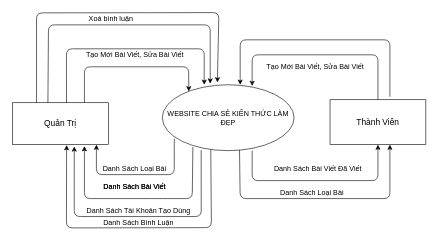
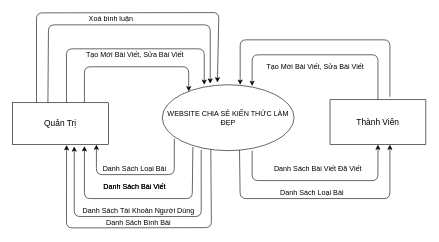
node "Danh Sách Tài Khoản Tạo Dùng": label "Danh Sách Tài Khoản Tạo Dùng" -> "Danh Sách Tài Khoản Người Dùng"
node "Danh Sách Bình Luận": label "Danh Sách Bình Luận" -> "Danh Sách Bình Bài"
